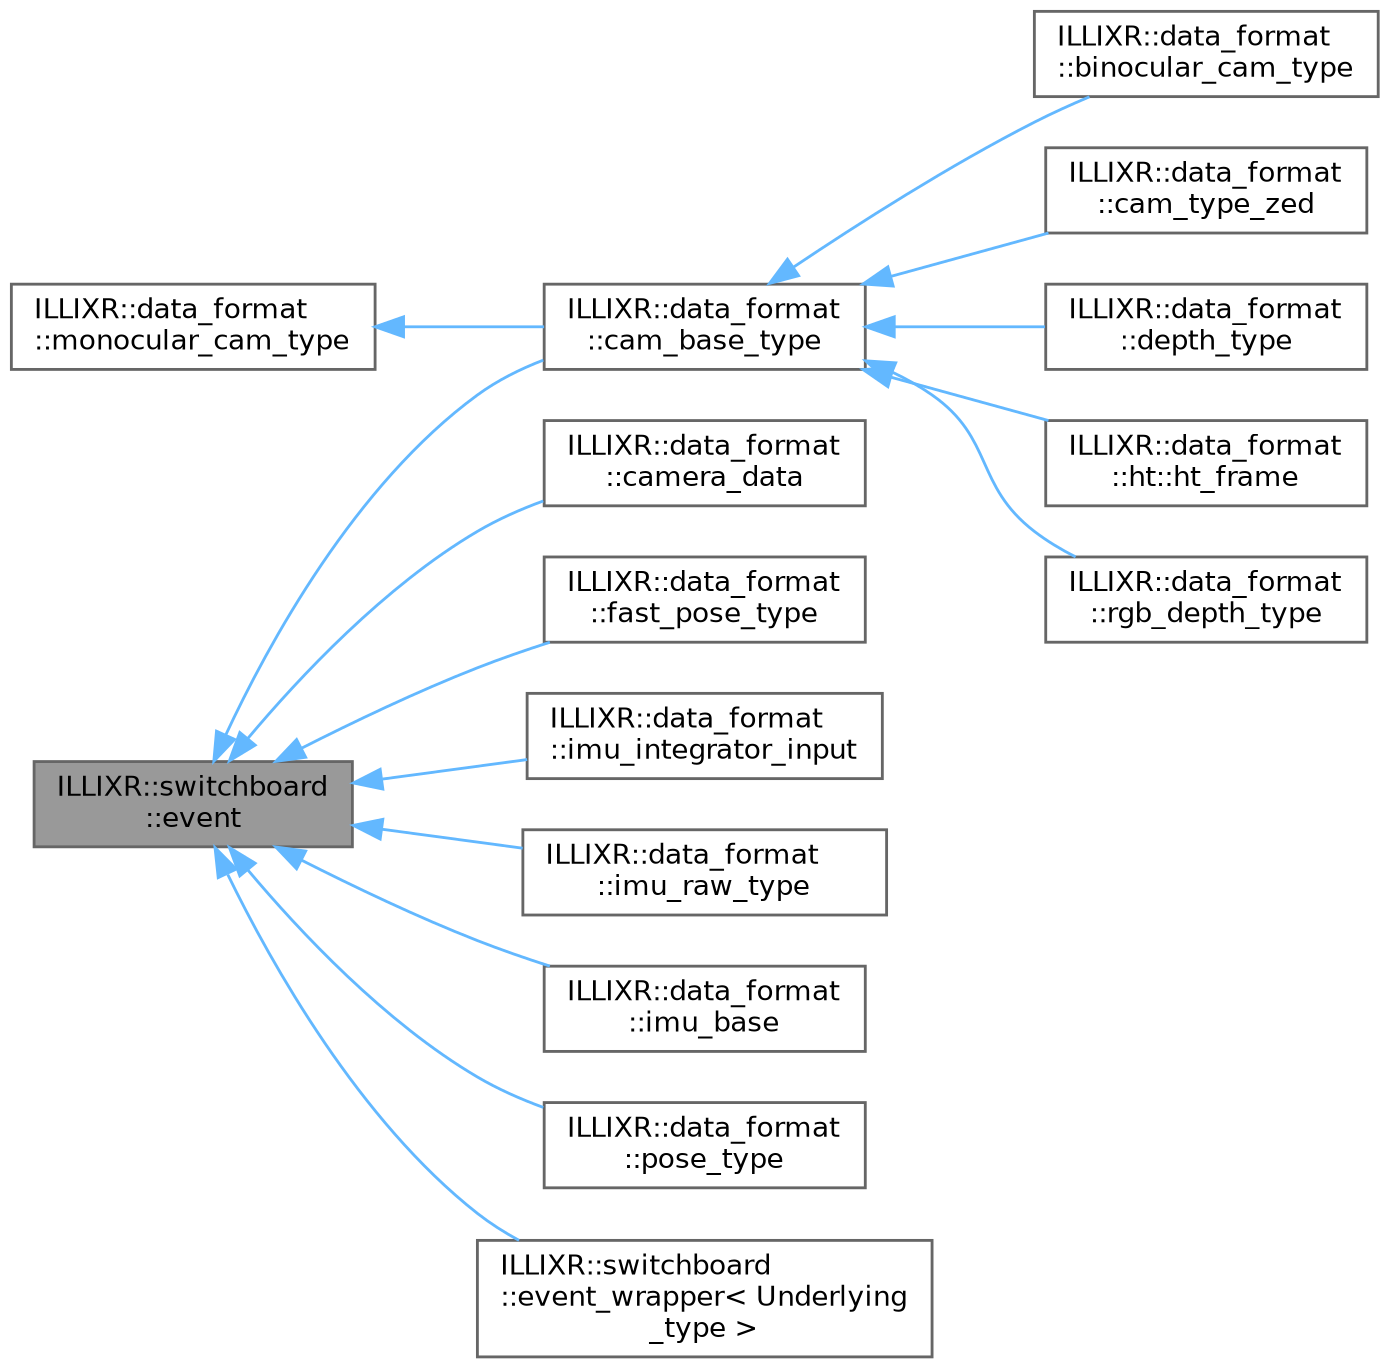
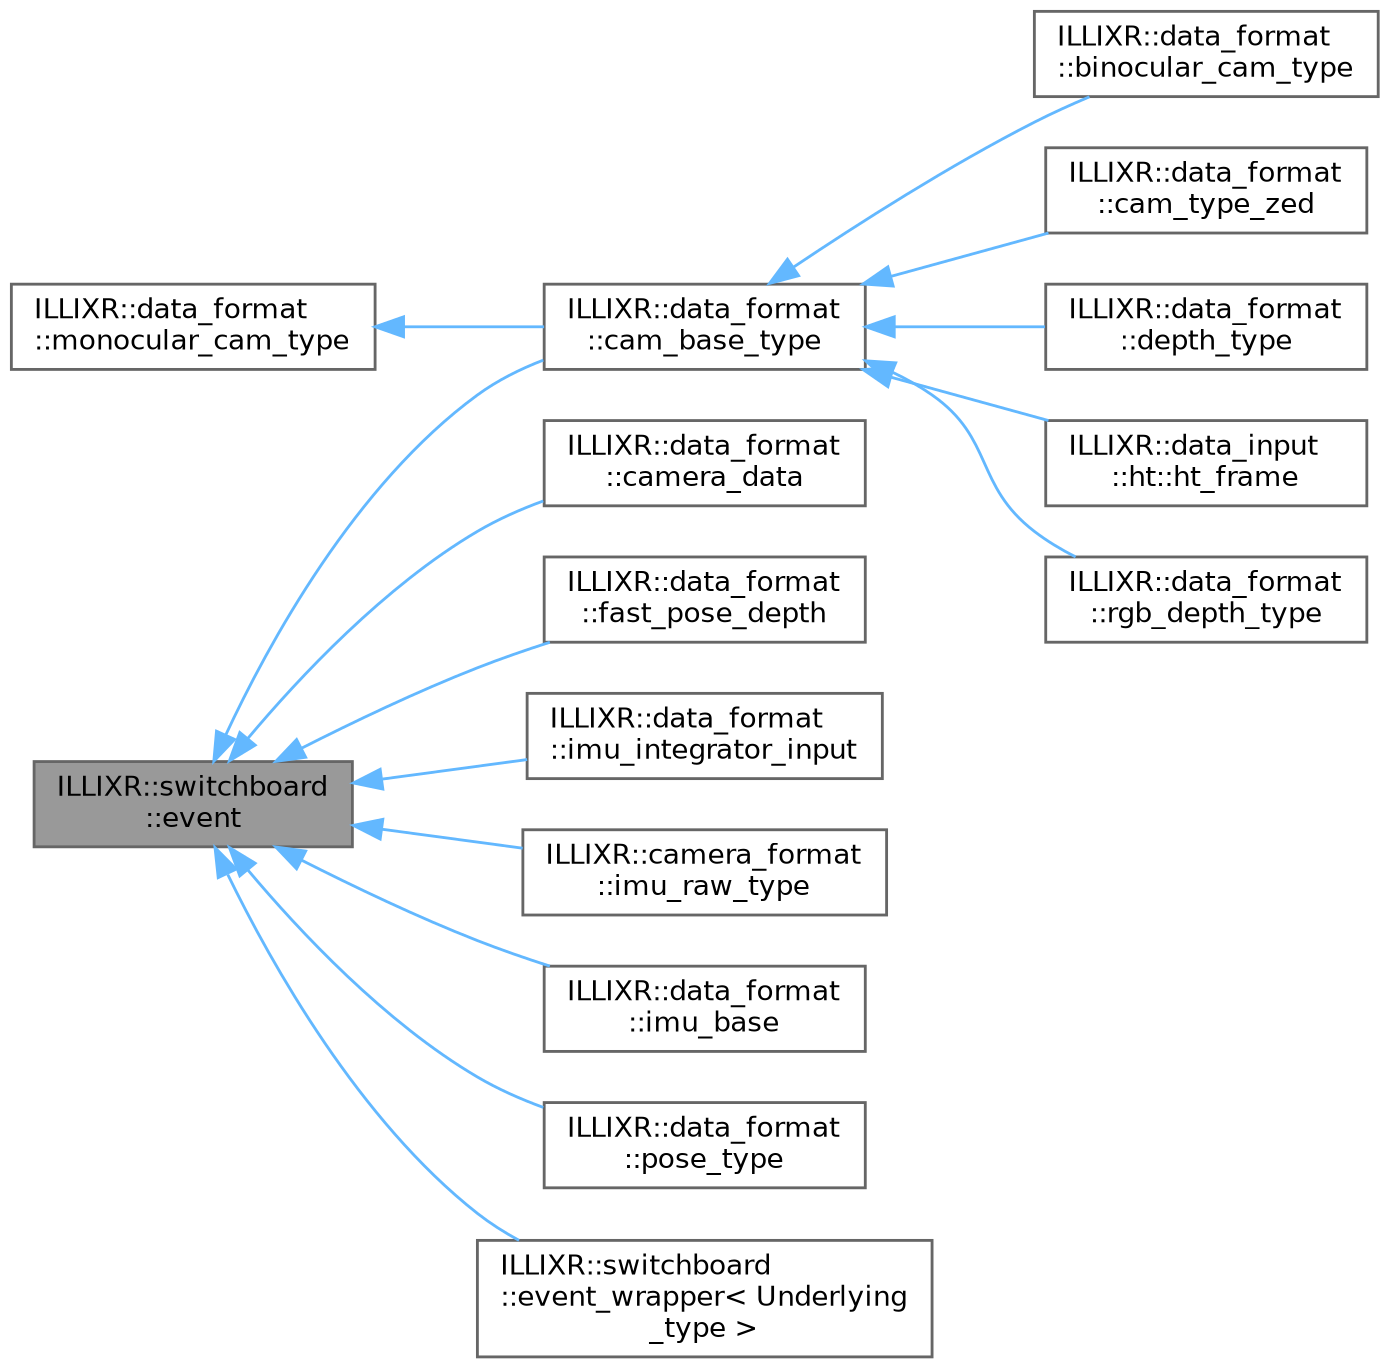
node "ILLIXR::data_format ::ht::ht_frame": label "ILLIXR::data_format ::ht::ht_frame" -> "ILLIXR::data_input ::ht::ht_frame"
node "ILLIXR::data_format ::fast_pose_type": label "ILLIXR::data_format ::fast_pose_type" -> "ILLIXR::data_format ::fast_pose_depth"
node "ILLIXR::data_format ::imu_raw_type": label "ILLIXR::data_format ::imu_raw_type" -> "ILLIXR::camera_format ::imu_raw_type"
